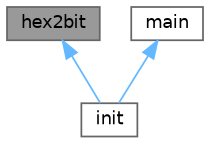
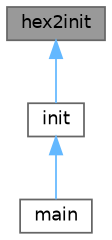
node "hex2bit": label "hex2bit" -> "hex2init"
edge "init" -> "main": reversed
